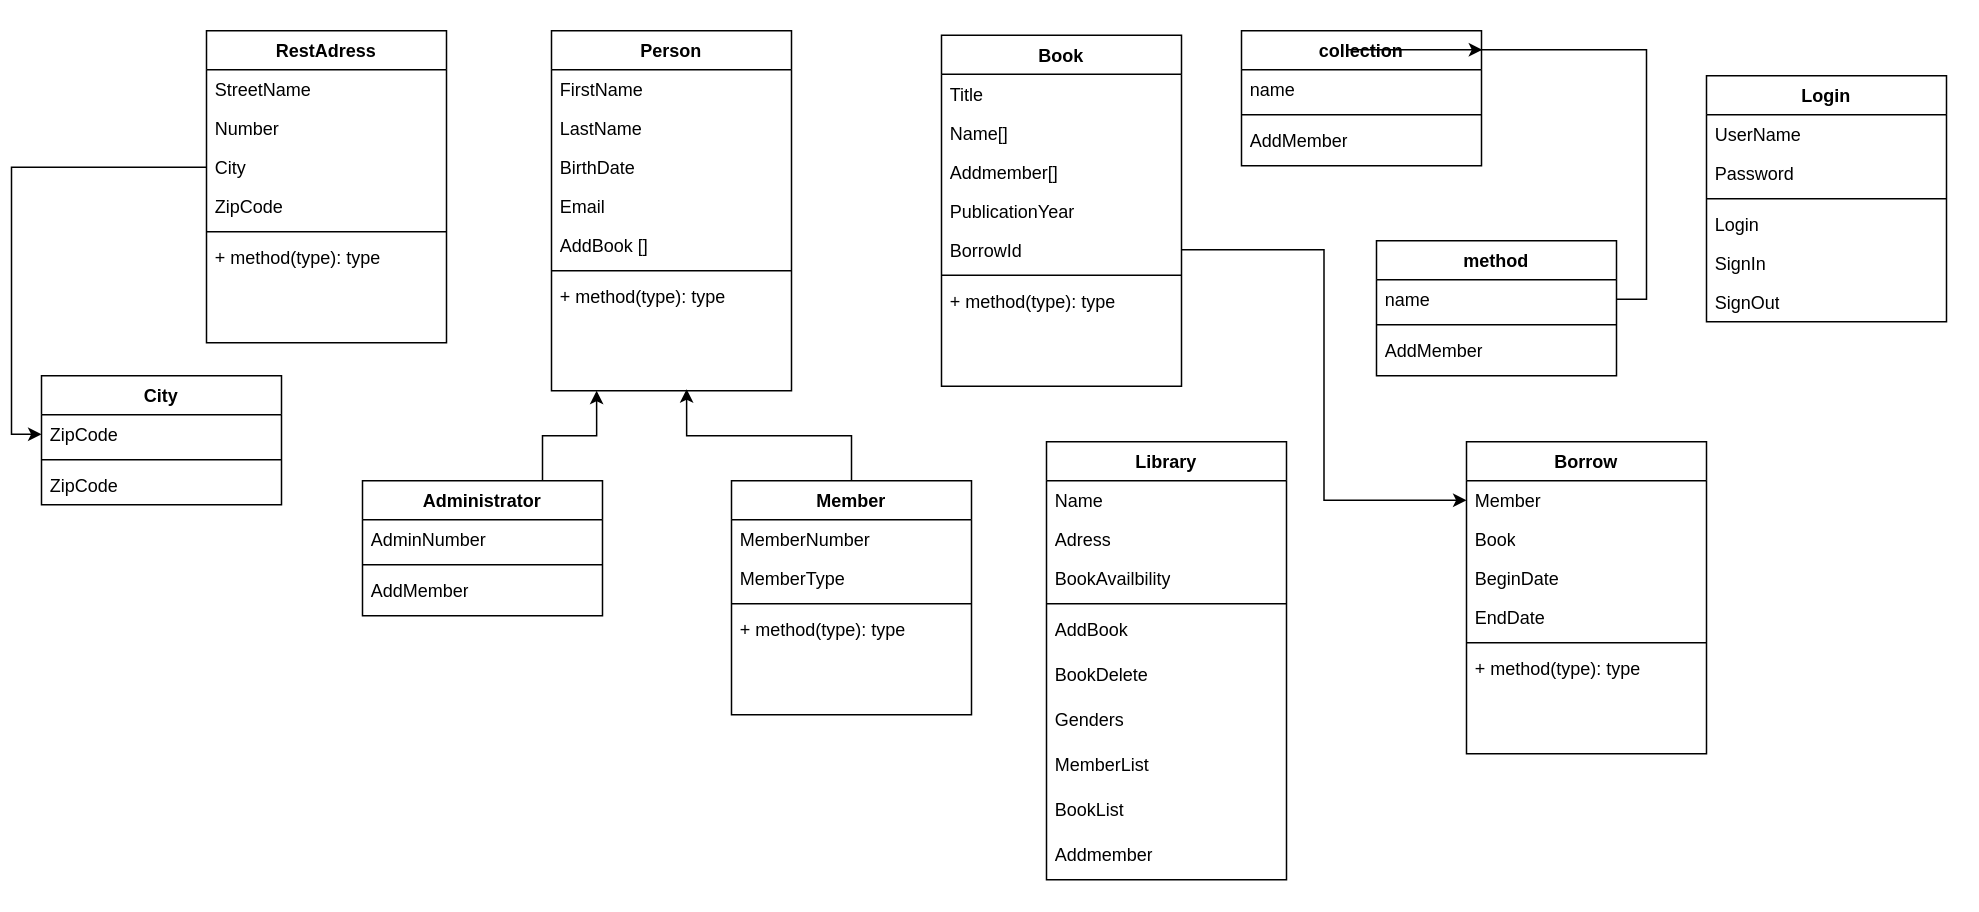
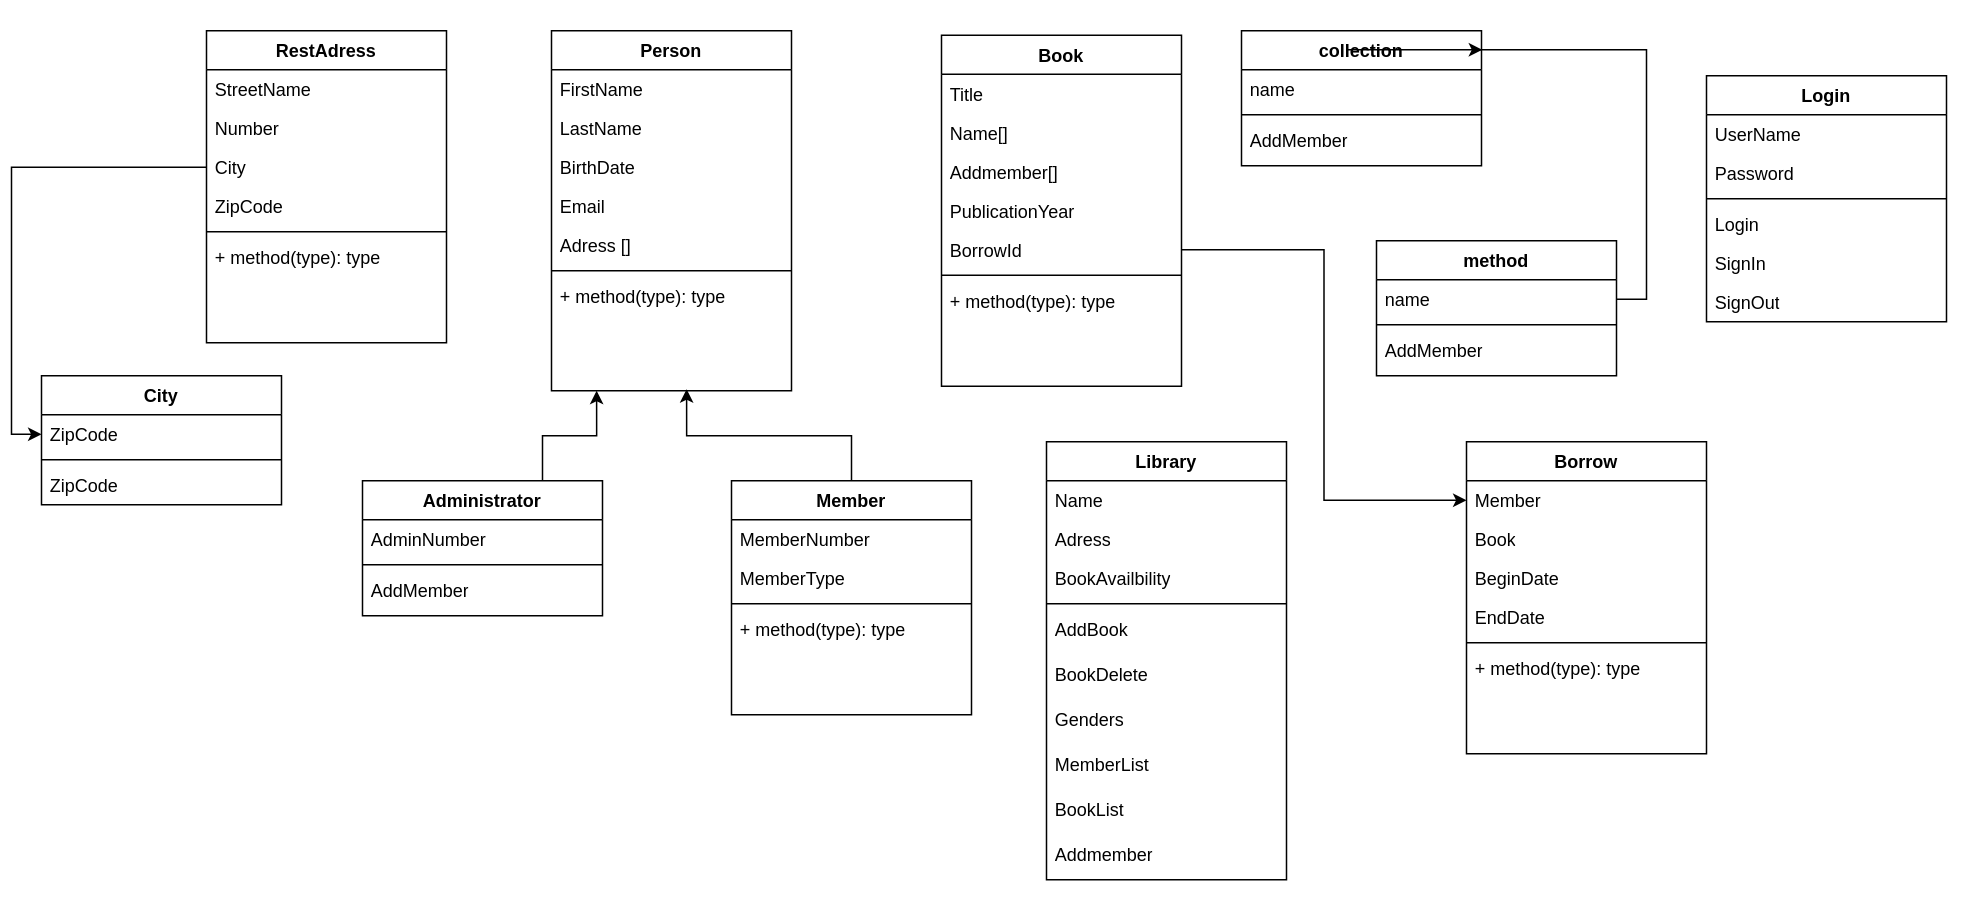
node "AddBook []": label "AddBook []" -> "Adress []"
